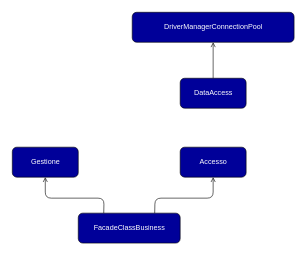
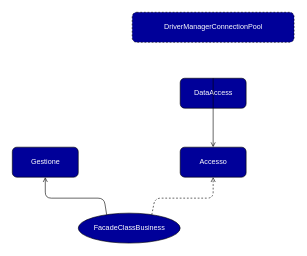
node "DriverManagerConnectionPool": style solid -> dashed
edge "DataAccess" -> "DriverManagerConnectionPool": now "DataAccess" -> "Accesso"
edge "FacadeClassBusiness" -> "Accesso": style solid -> dashed
node "FacadeClassBusiness": shape rounded rectangle -> ellipse
